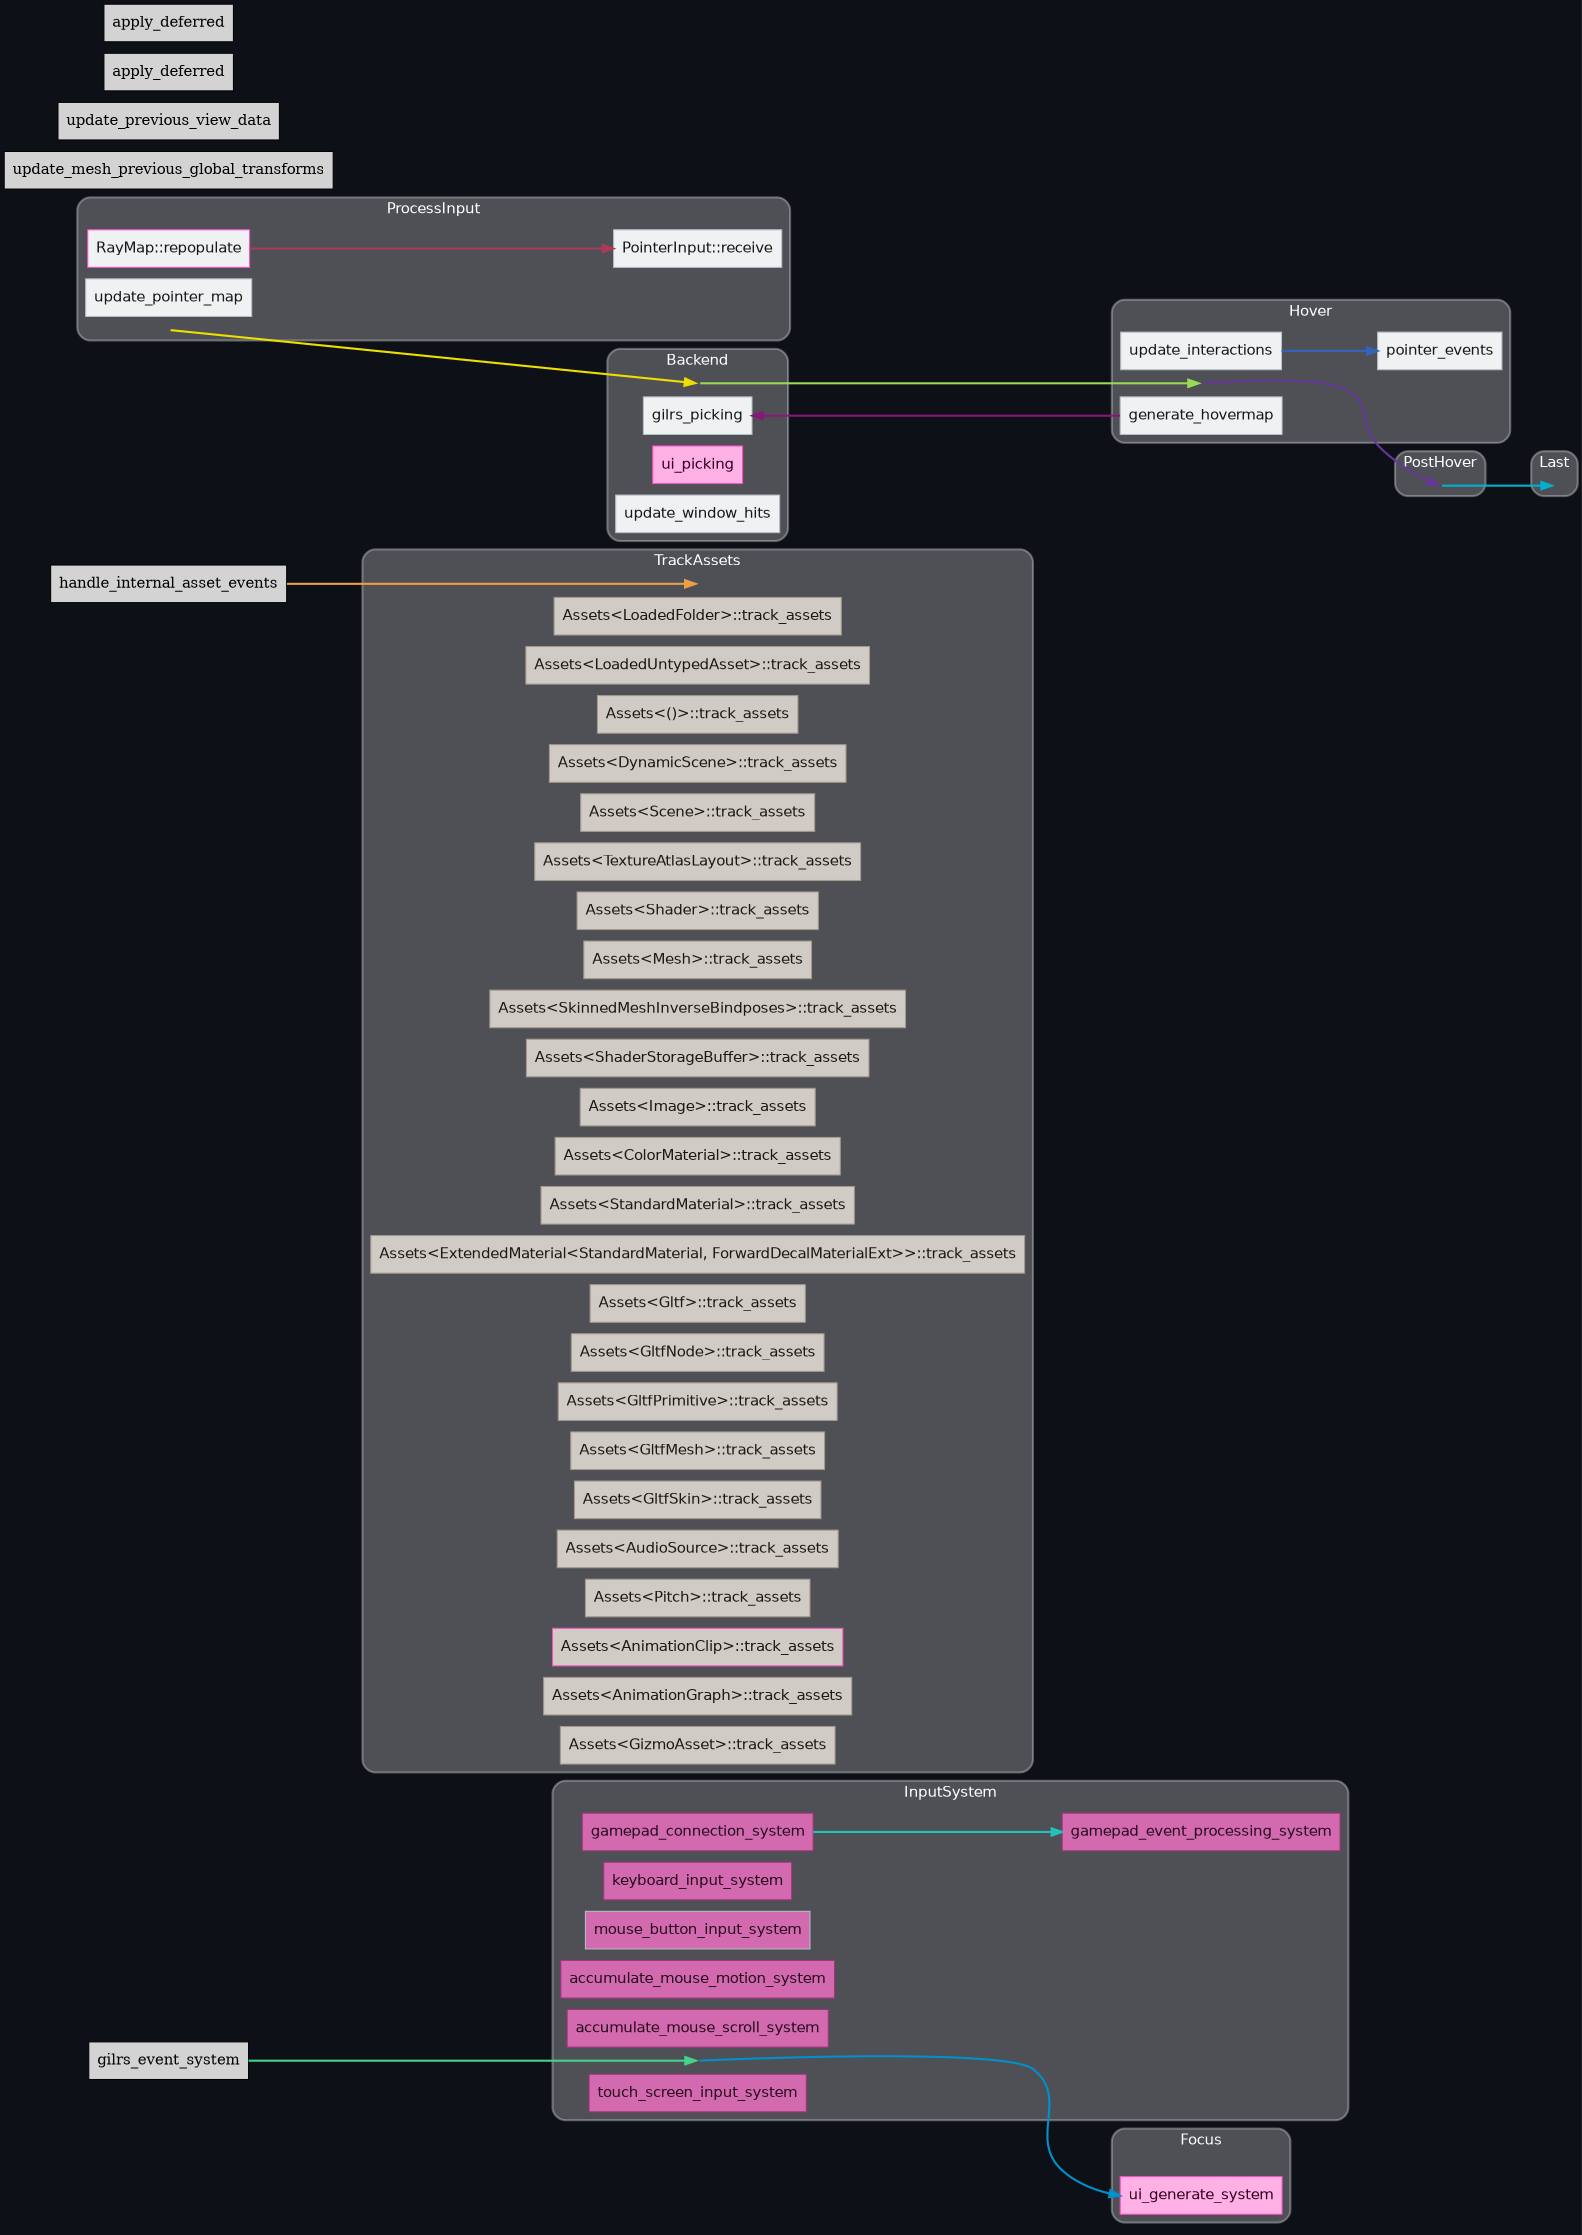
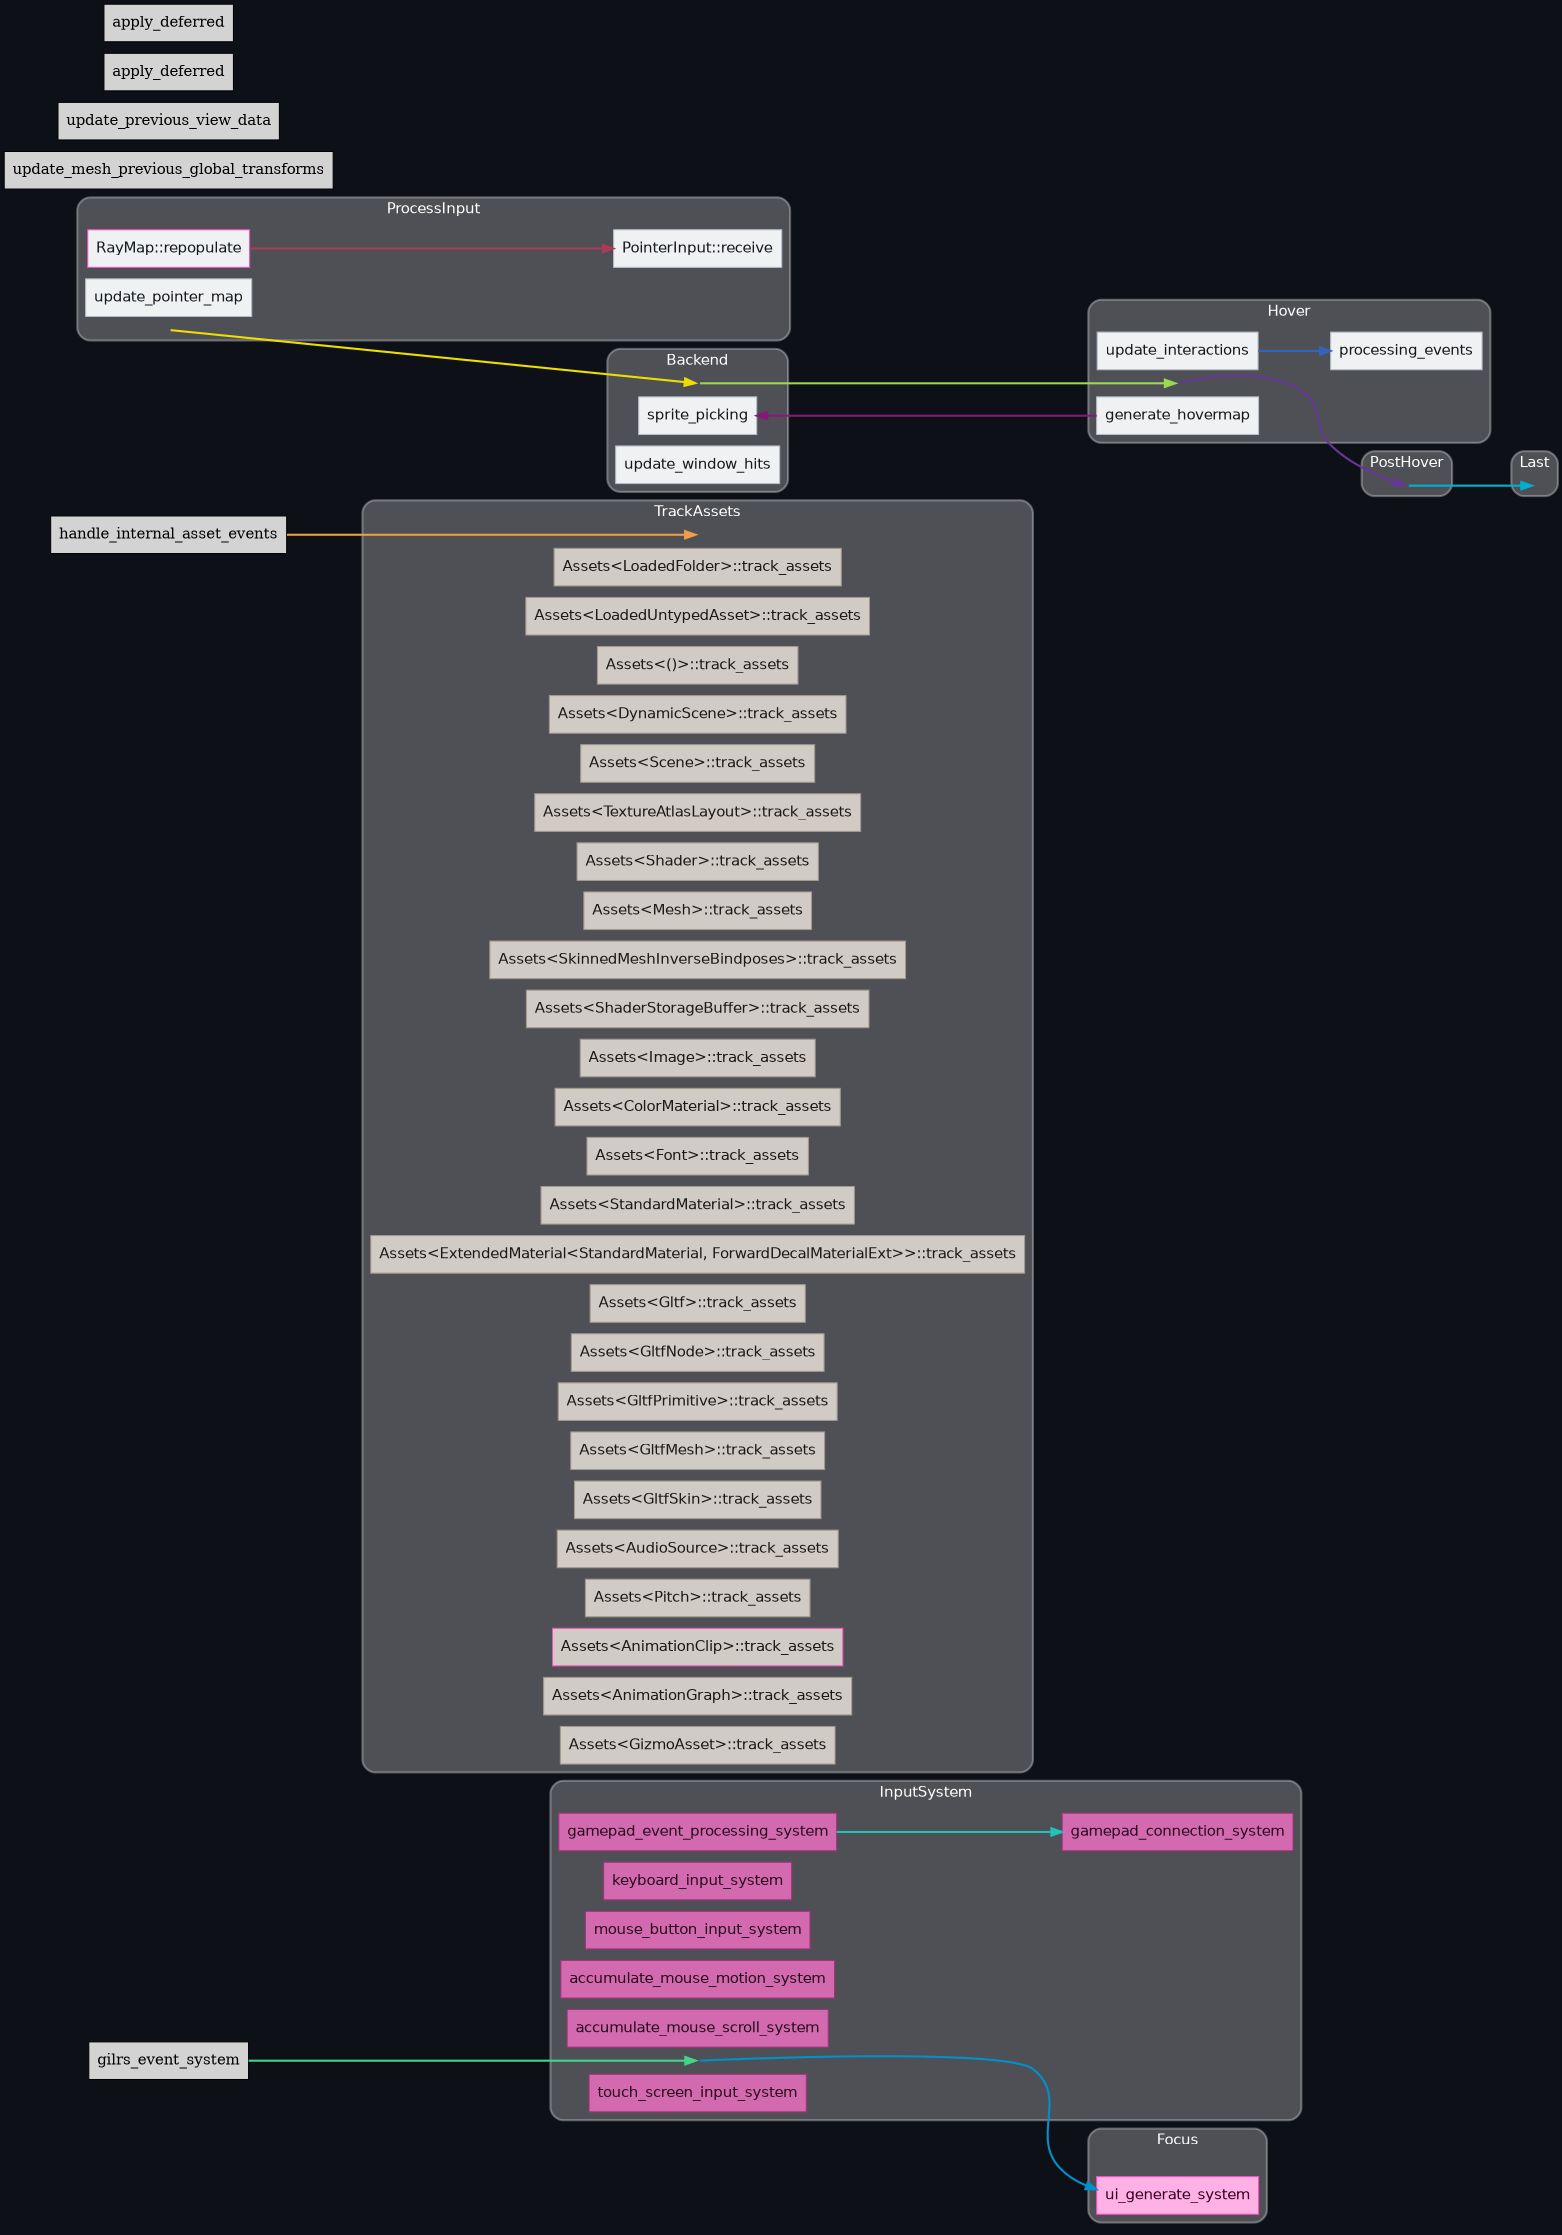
node "pointer_events": label "pointer_events" -> "processing_events"
node "gilrs_picking": label "gilrs_picking" -> "sprite_picking"
node "ui_picking": removed
node "Assets<Font>::track_assets": added
edge "gamepad_connection_system" -> "gamepad_event_processing_system": reversed
node "mouse_button_input_system": color #b4bec7 -> #a5317d
